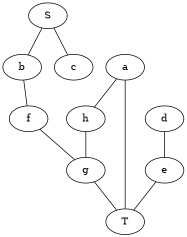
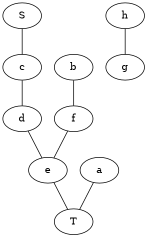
edge "S" -- "b": removed
edge "c" -- "d": added
edge "a" -- "h": removed
edge "f" -- "g": now "f" -- "e"
edge "g" -- "T": removed
